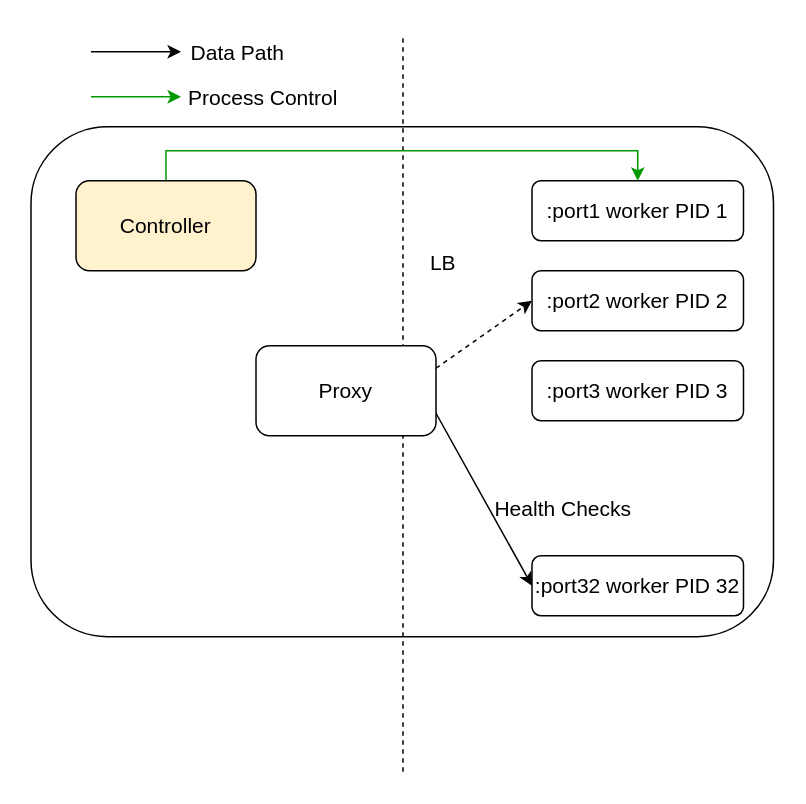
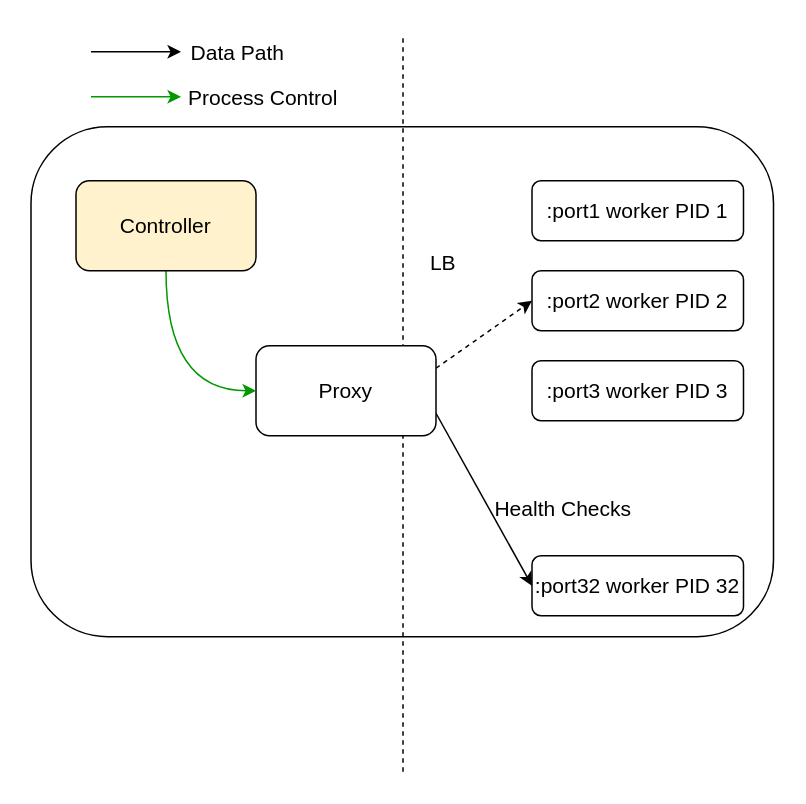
edge "Controller" -> ":port1 worker PID 1": removed
edge "Controller" -> "Proxy": added
